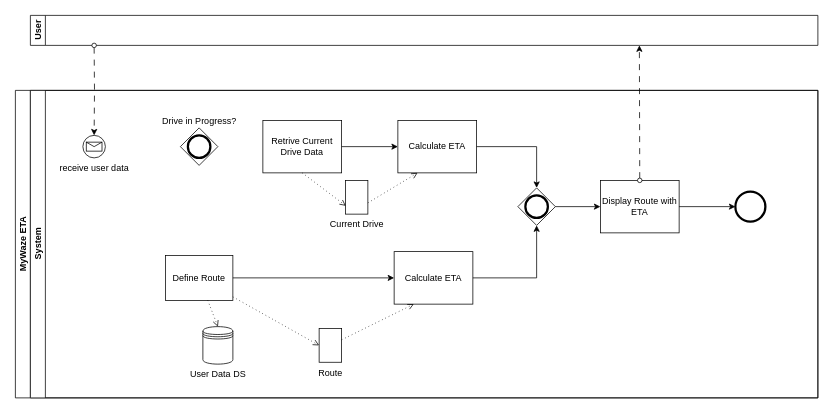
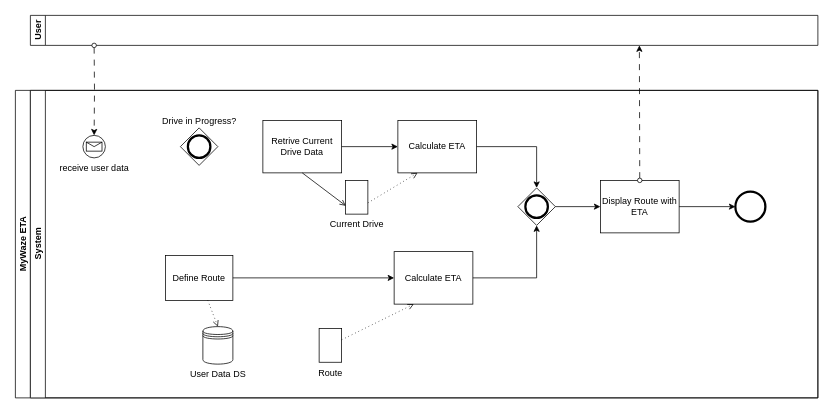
edge "Retrive Current Drive Data" -> "Current Drive": style dashed -> solid
edge "Define Route" -> "Route": removed
